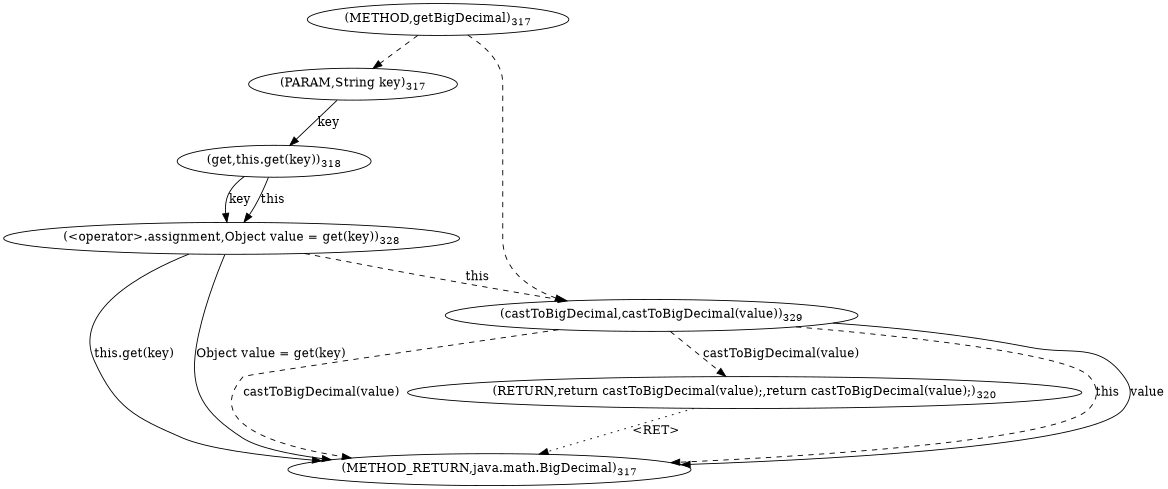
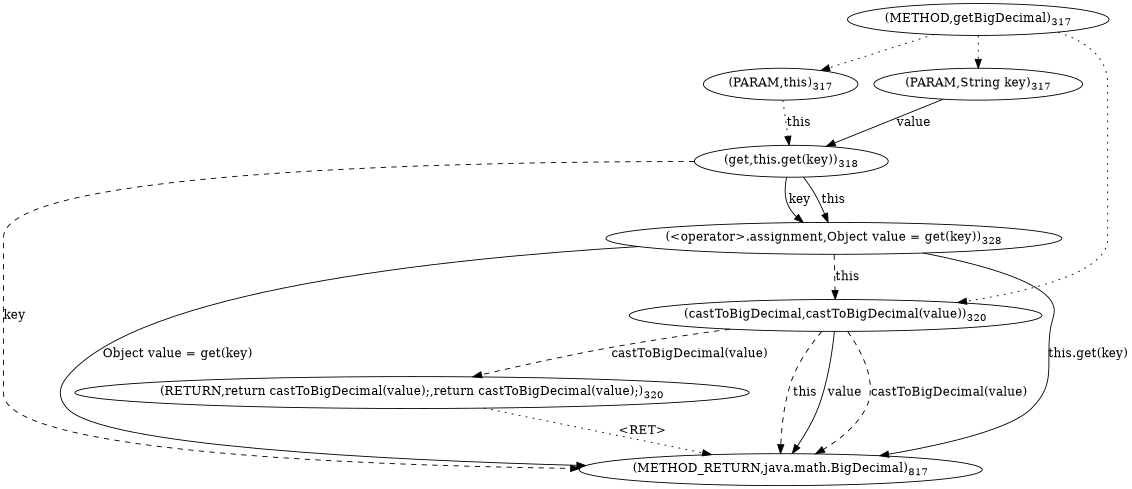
edge "(METHOD,getBigDecimal)" -> "(PARAM,String key)": style dashed -> dotted
node "(PARAM,this)": added
edge "(PARAM,String key)" -> "(get,this.get(key))": label "key" -> "value"
edge "(METHOD,getBigDecimal)" -> "(castToBigDecimal,castToBigDecimal(value))": style dashed -> dotted
edge "(get,this.get(key))" -> "(METHOD_RETURN,java.math.BigDecimal)": added, label "key"
node "(castToBigDecimal,castToBigDecimal(value))": text "329" -> "320"
node "(METHOD_RETURN,java.math.BigDecimal)": text "317" -> "817"
